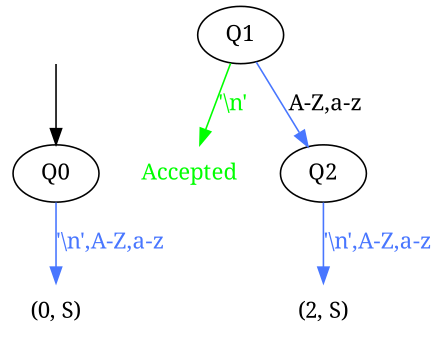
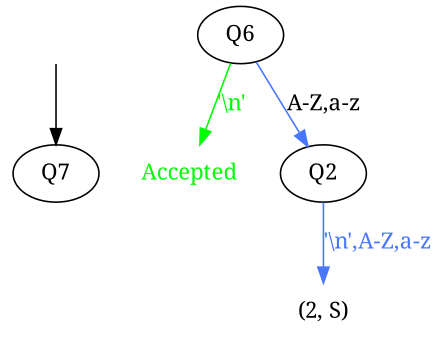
node "Q1": label "Q1" -> "Q6"
node "Q0": label "Q0" -> "Q7"
node "(0, S)": removed
